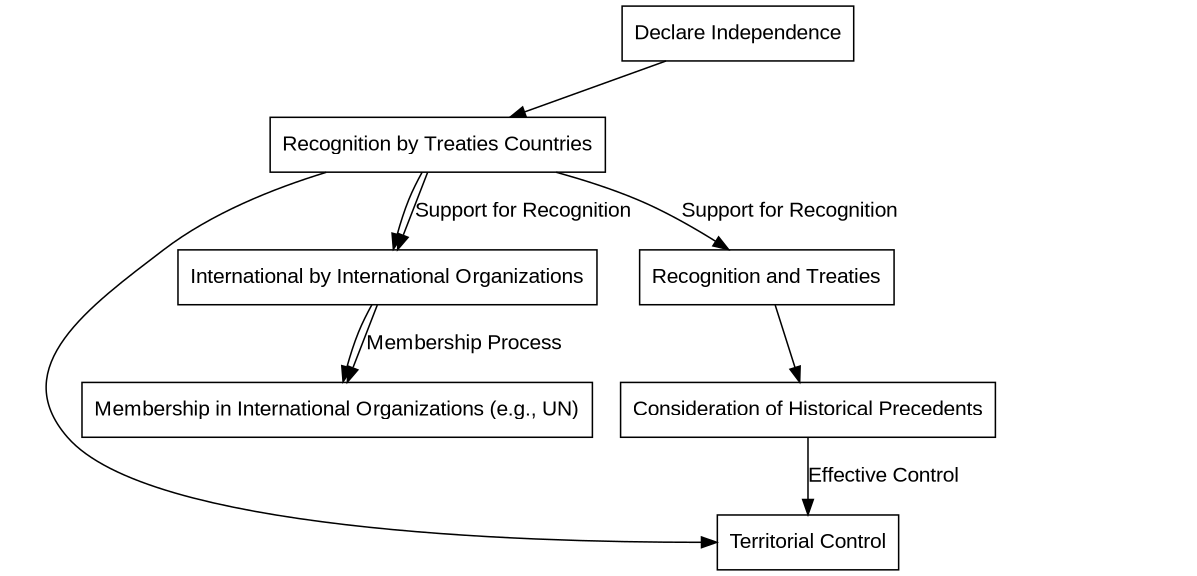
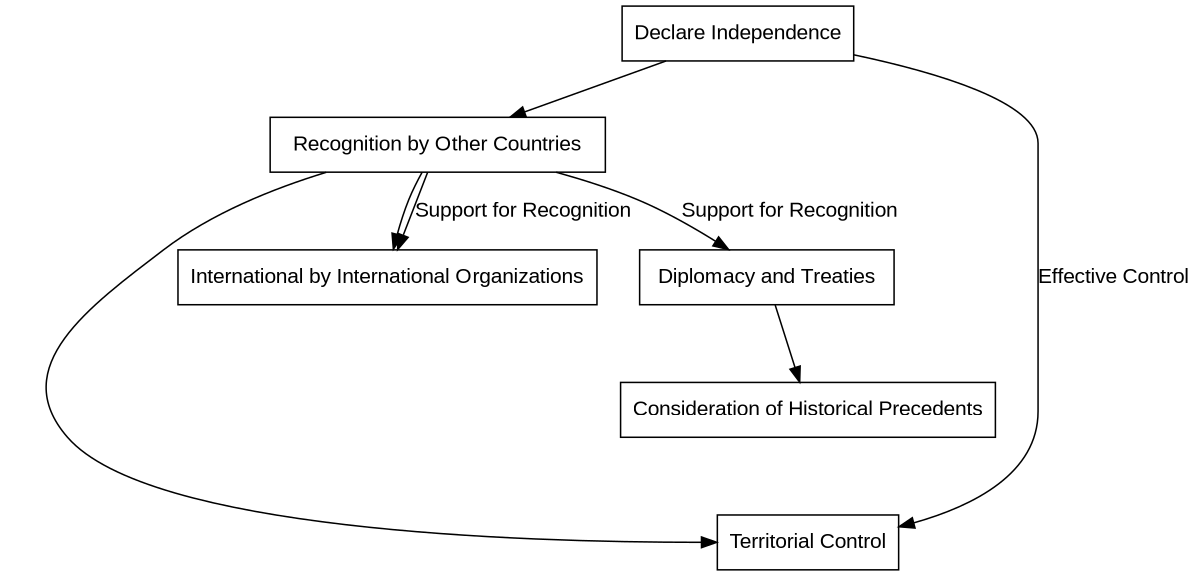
node "Recognition by Treaties Countries": label "Recognition by Treaties Countries" -> "Recognition by Other Countries"
node "Recognition and Treaties": label "Recognition and Treaties" -> "Diplomacy and Treaties"
node "Membership in International Organizations (e.g., UN)": removed
edge "Consideration of Historical Precedents" -> "Territorial Control": now "Declare Independence" -> "Territorial Control"
